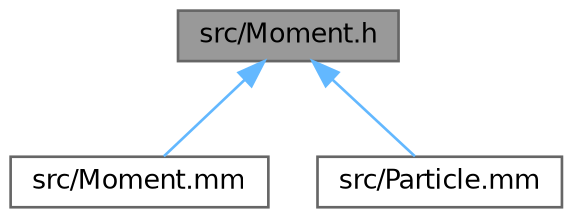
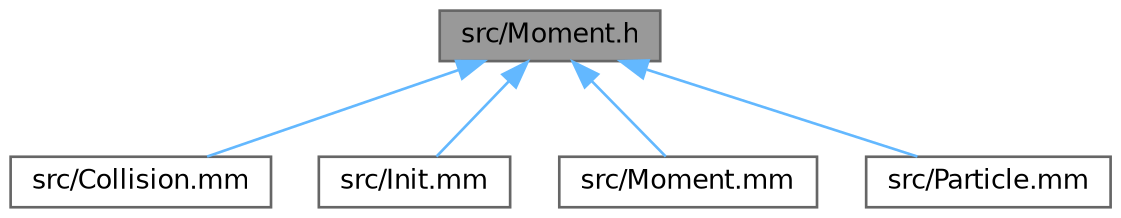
node "src/Collision.mm": added
node "src/Init.mm": added
